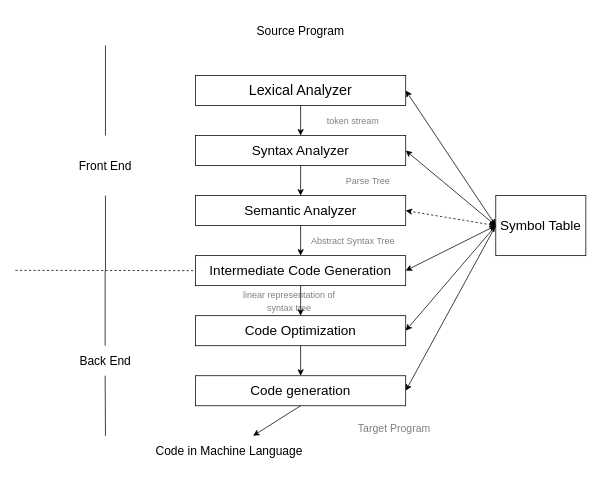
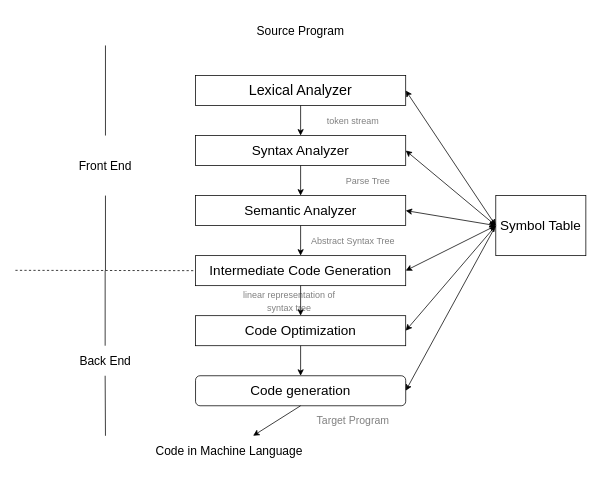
edge "Semantic Analyzer" -- "Symbol Table": style dashed -> solid
node "Code generation": shape rectangle -> rounded rectangle
node "Target Program": moved (394, 428) -> (353, 420)
